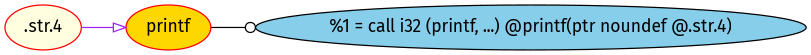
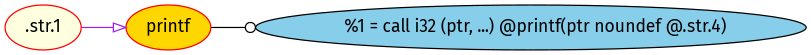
node ".str.4": label ".str.4" -> ".str.1"
node "%1 = call i32 (printf, ...) @printf(ptr noundef @.str.4)": label "%1 = call i32 (printf, ...) @printf(ptr noundef @.str.4)" -> "%1 = call i32 (ptr, ...) @printf(ptr noundef @.str.4)"
